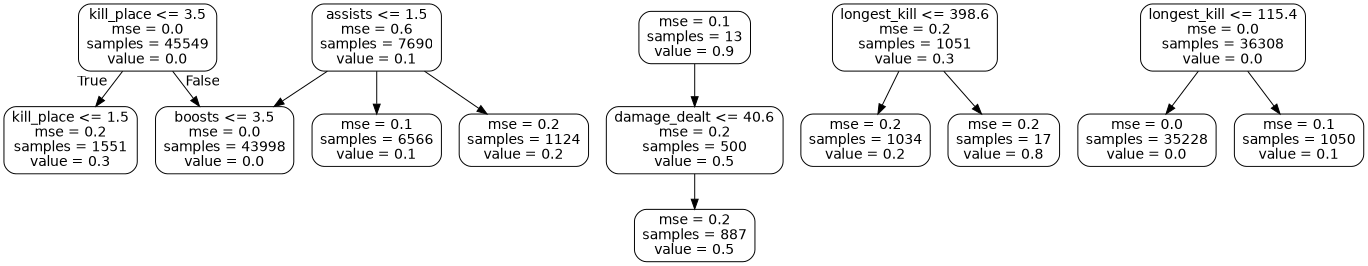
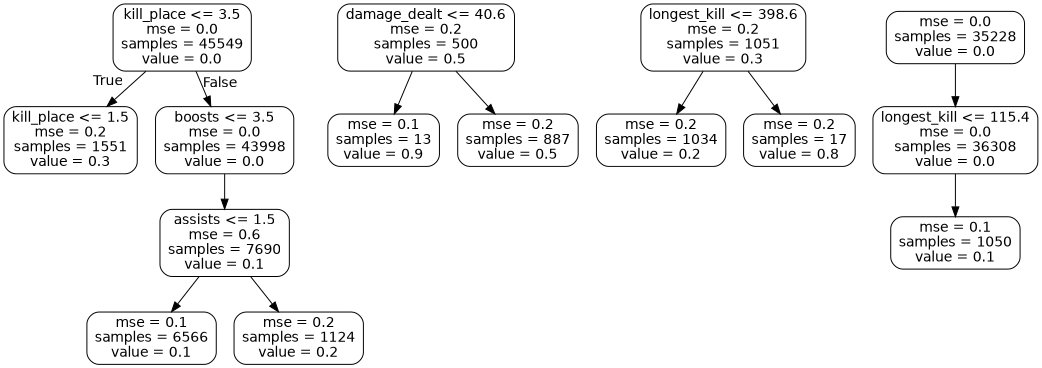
edge "mse = 0.1 samples = 13 value = 0.9" -> "damage_dealt <= 40.6 mse = 0.2 samples = 500 value = 0.5": reversed
edge "assists <= 1.5 mse = 0.6 samples = 7690 value = 0.1" -> "boosts <= 3.5 mse = 0.0 samples = 43998 value = 0.0": reversed
edge "longest_kill <= 115.4 mse = 0.0 samples = 36308 value = 0.0" -> "mse = 0.0 samples = 35228 value = 0.0": reversed
